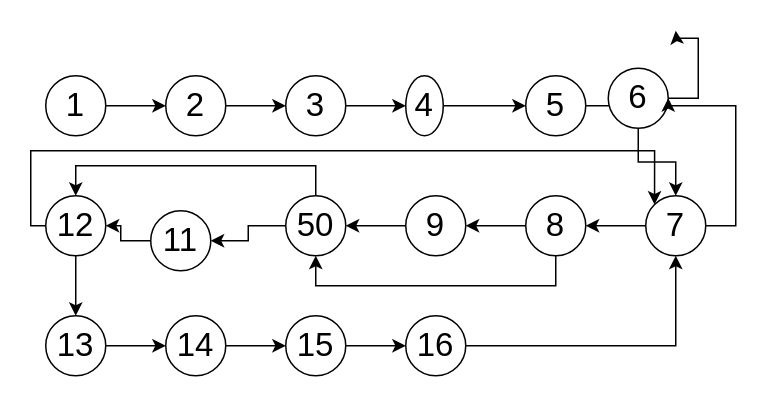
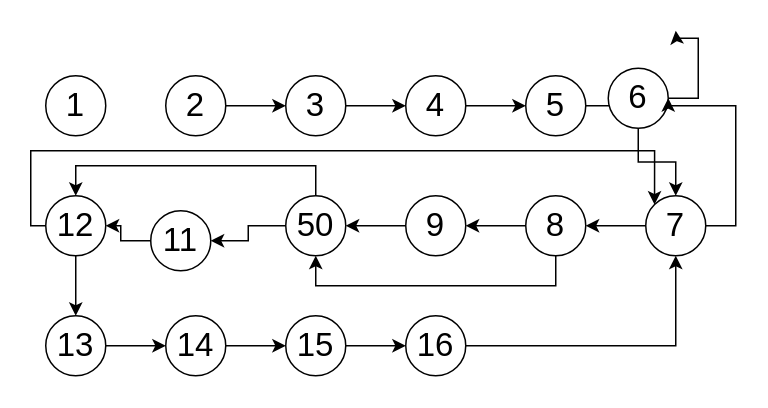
edge "1" -> "2": removed
node "4": size 38x60 -> 60x60
